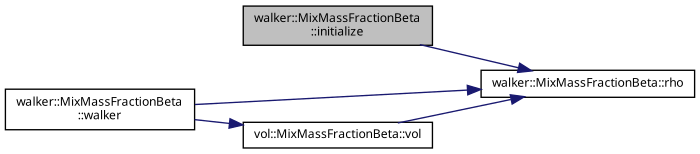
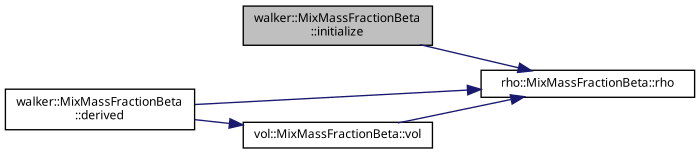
node "walker::MixMassFractionBeta::rho": label "walker::MixMassFractionBeta::rho" -> "rho::MixMassFractionBeta::rho"
node "walker::MixMassFractionBeta ::walker": label "walker::MixMassFractionBeta ::walker" -> "walker::MixMassFractionBeta ::derived"
